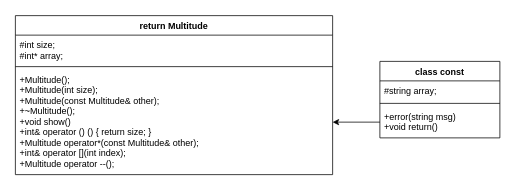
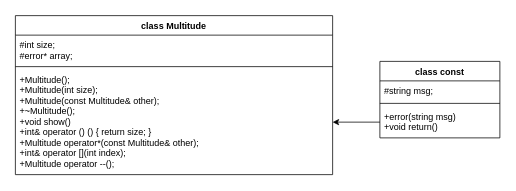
node "return Multitude": label "return Multitude" -> "class Multitude"
node "#int size; #int* array;": label "#int size; #int* array;" -> "#int size; #error* array;"
node "#string array;": label "#string array;" -> "#string msg;"
